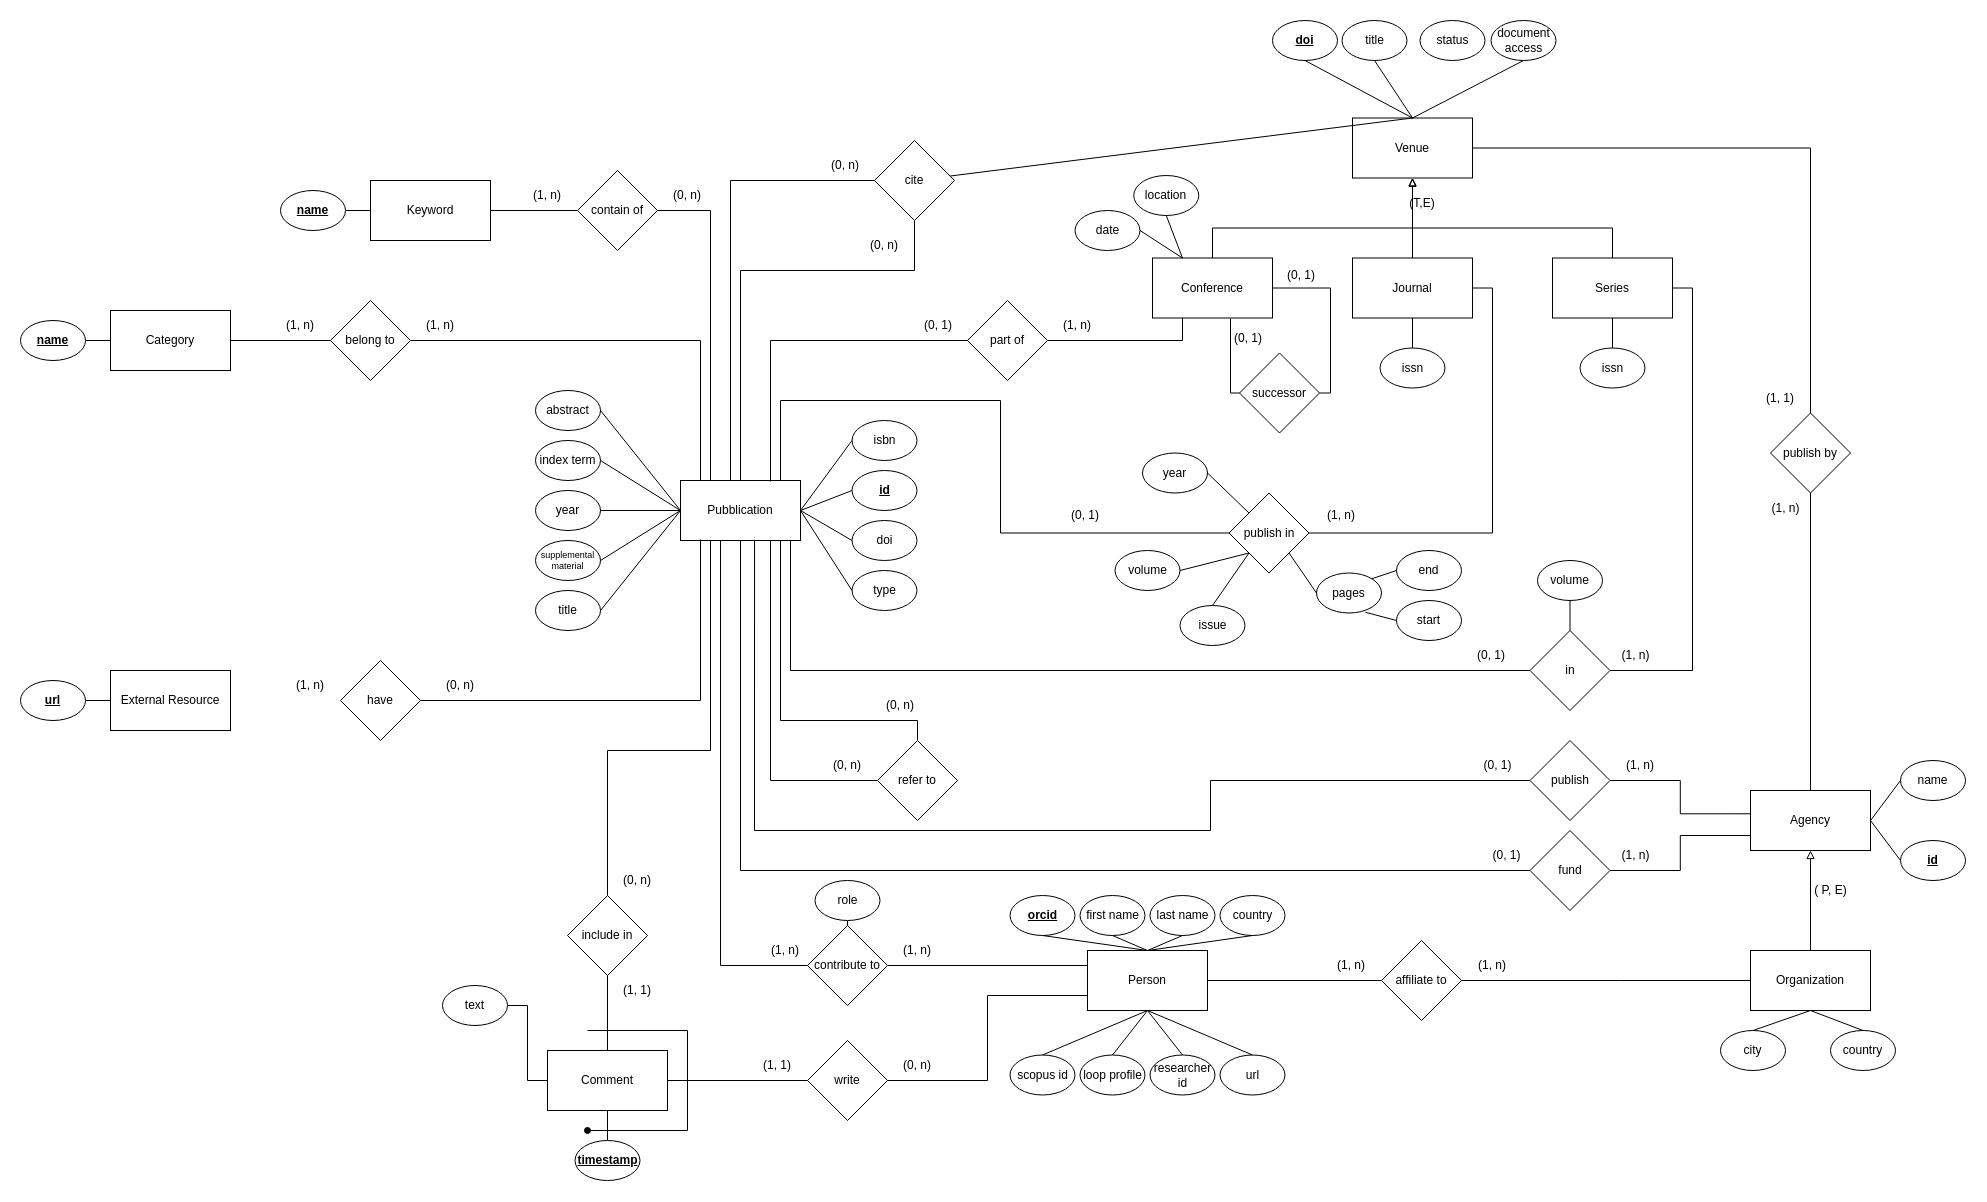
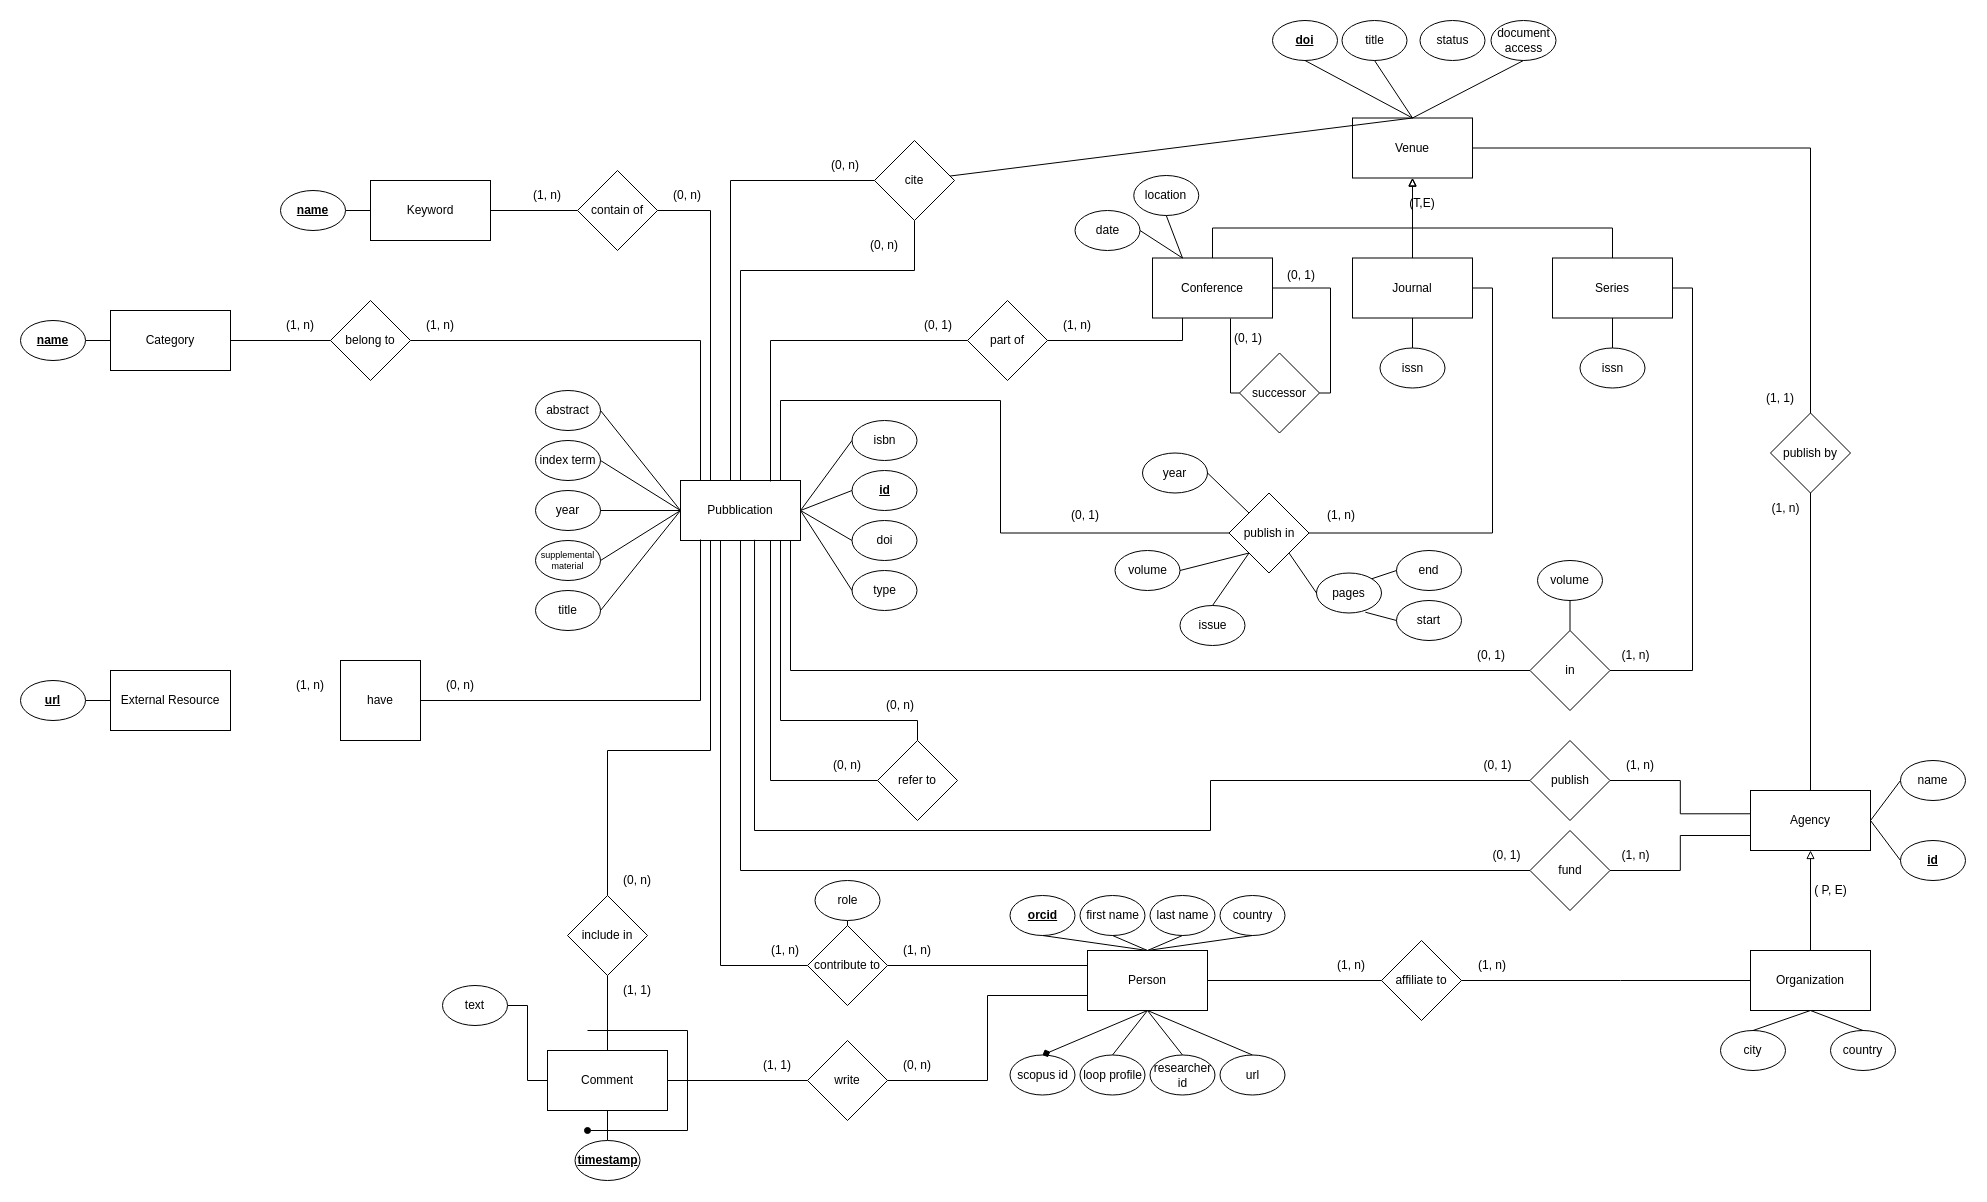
node "have": shape diamond -> rectangle
edge "Person" -- "scopus id": arrowhead none -> diamond
